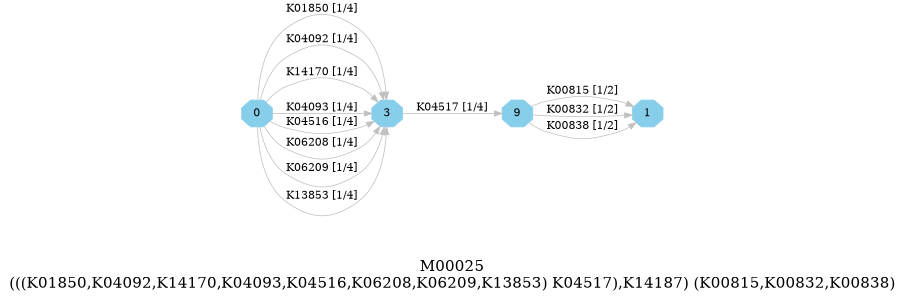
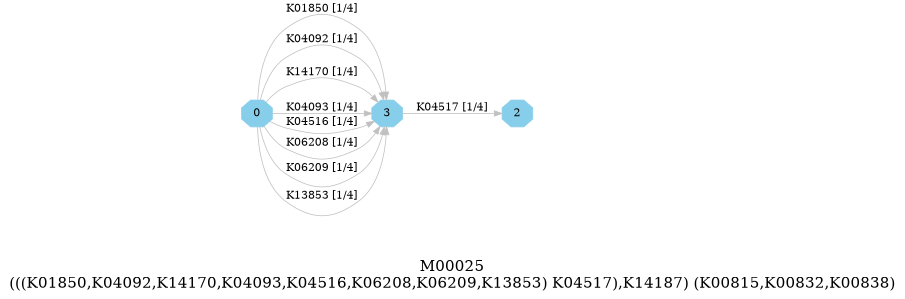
node "9": label "9" -> "2"
node "1": removed
